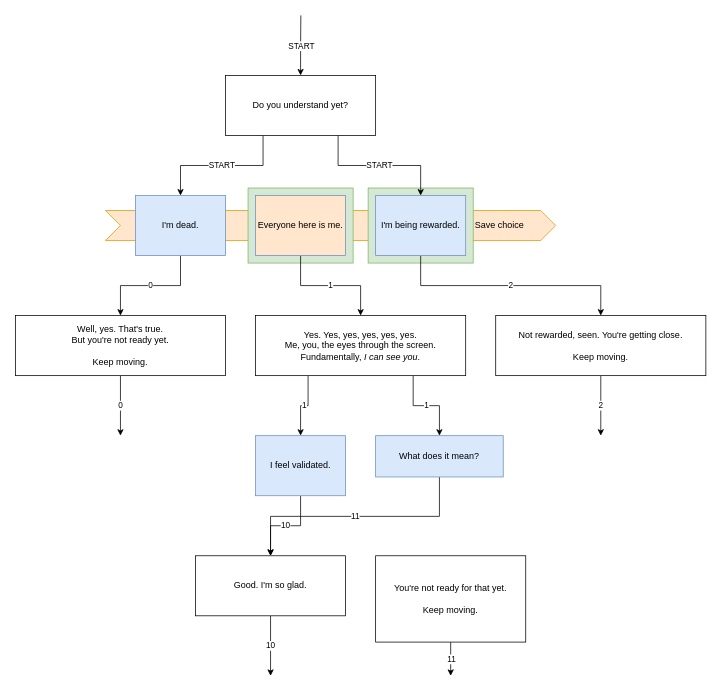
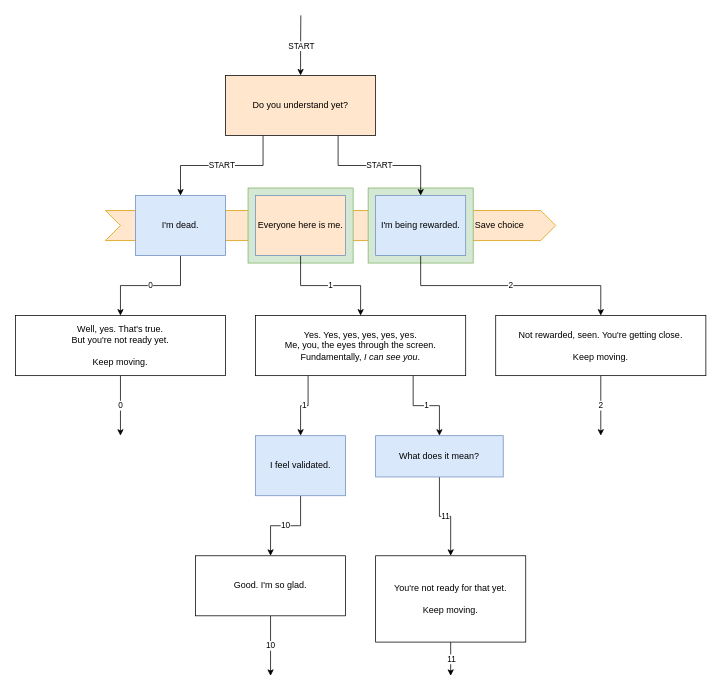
node "Do you understand yet?": fillcolor #ffffff -> #ffe6cc
edge "What does it mean?" -> "Good. I'm so glad.": now "What does it mean?" -> "You're not ready for that yet. Keep moving."
